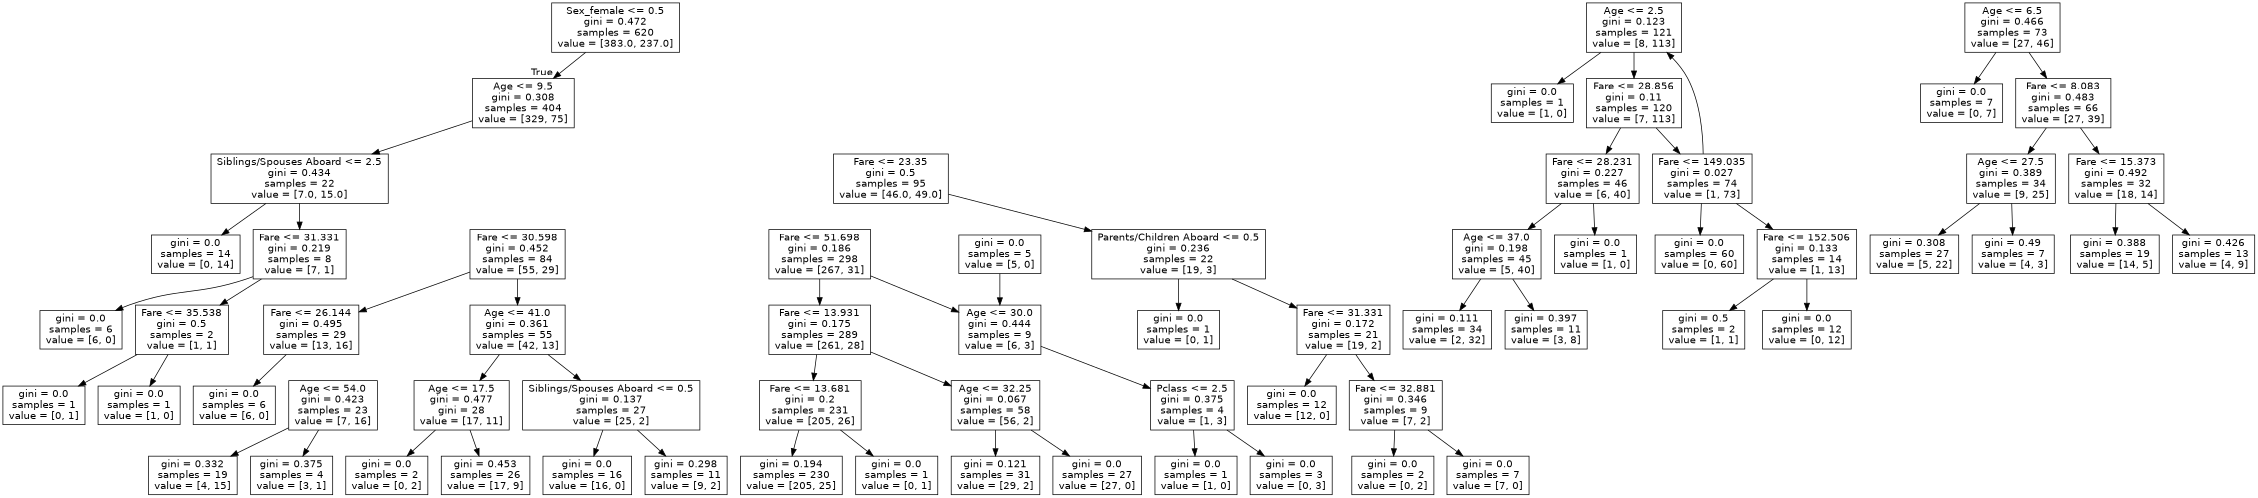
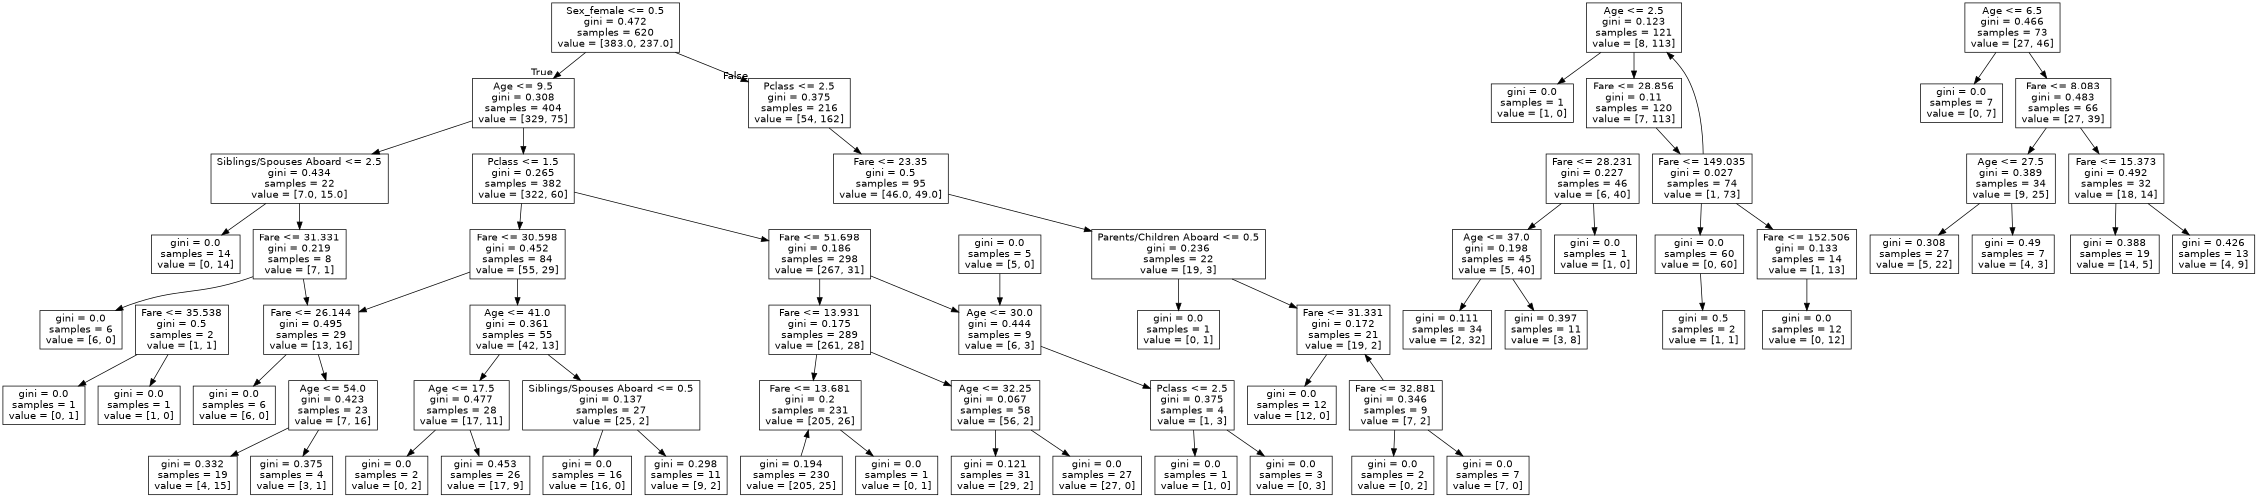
node "Pclass <= 2.5 gini = 0.375 samples = 216 value = [54, 162]": added
edge "Fare <= 28.856 gini = 0.11 samples = 120 value = [7, 113]" -> "Fare <= 28.231 gini = 0.227 samples = 46 value = [6, 40]": removed
node "Pclass <= 1.5 gini = 0.265 samples = 382 value = [322, 60]": added
edge "Fare <= 31.331 gini = 0.219 samples = 8 value = [7, 1]" -> "Fare <= 35.538 gini = 0.5 samples = 2 value = [1, 1]": now "Fare <= 31.331 gini = 0.219 samples = 8 value = [7, 1]" -> "Fare <= 26.144 gini = 0.495 samples = 29 value = [13, 16]"
edge "Fare <= 152.506 gini = 0.133 samples = 14 value = [1, 13]" -> "gini = 0.5 samples = 2 value = [1, 1]": now "gini = 0.0 samples = 60 value = [0, 60]" -> "gini = 0.5 samples = 2 value = [1, 1]"
edge "Fare <= 26.144 gini = 0.495 samples = 29 value = [13, 16]" -> "Age <= 54.0 gini = 0.423 samples = 23 value = [7, 16]": added
edge "Fare <= 31.331 gini = 0.172 samples = 21 value = [19, 2]" -> "Fare <= 32.881 gini = 0.346 samples = 9 value = [7, 2]": reversed
node "Age <= 17.5 gini = 0.477 gini = 28 value = [17, 11]": label "Age <= 17.5 gini = 0.477 gini = 28 value = [17, 11]" -> "Age <= 17.5 gini = 0.477 samples = 28 value = [17, 11]"
edge "Fare <= 13.681 gini = 0.2 samples = 231 value = [205, 26]" -> "gini = 0.194 samples = 230 value = [205, 25]": reversed
